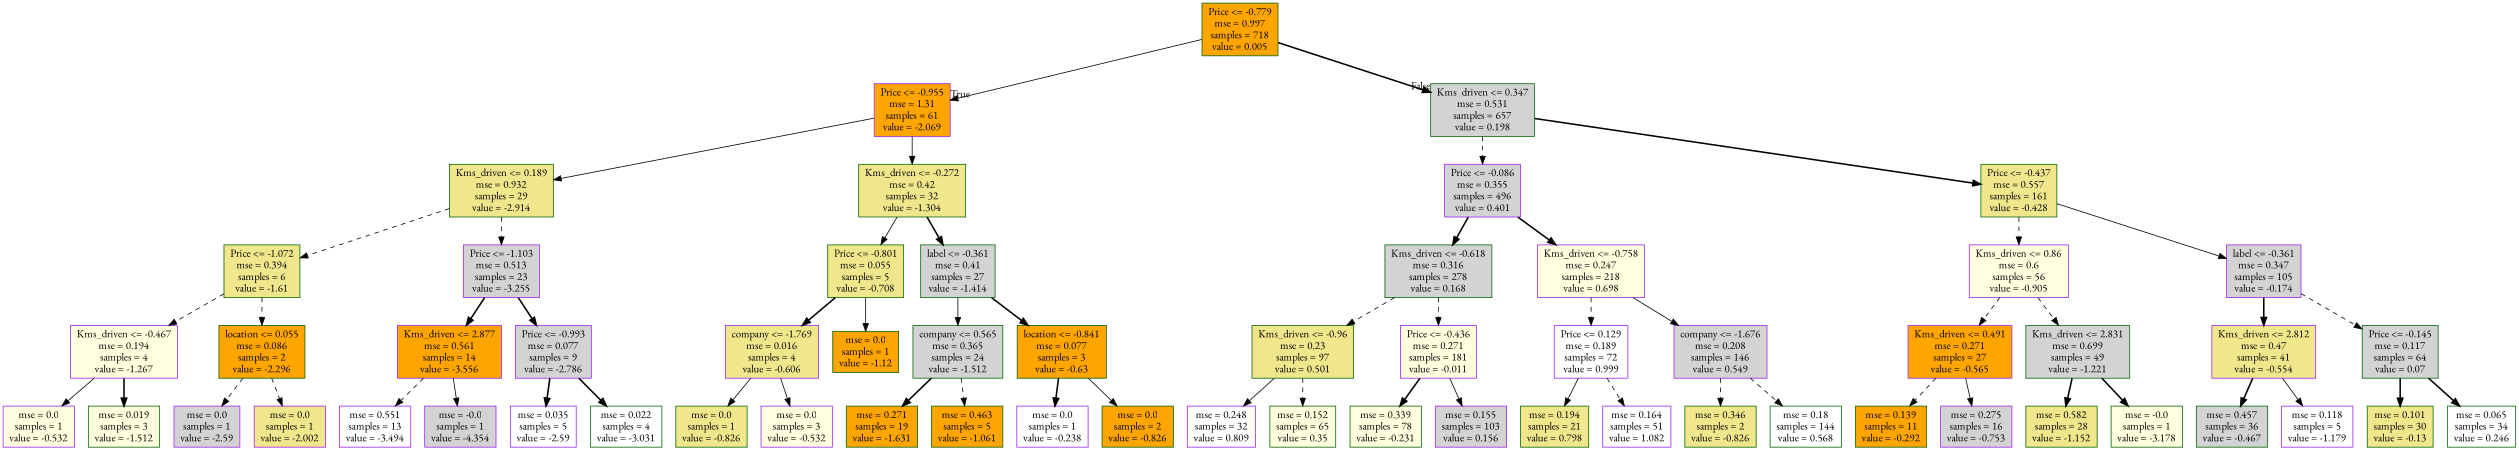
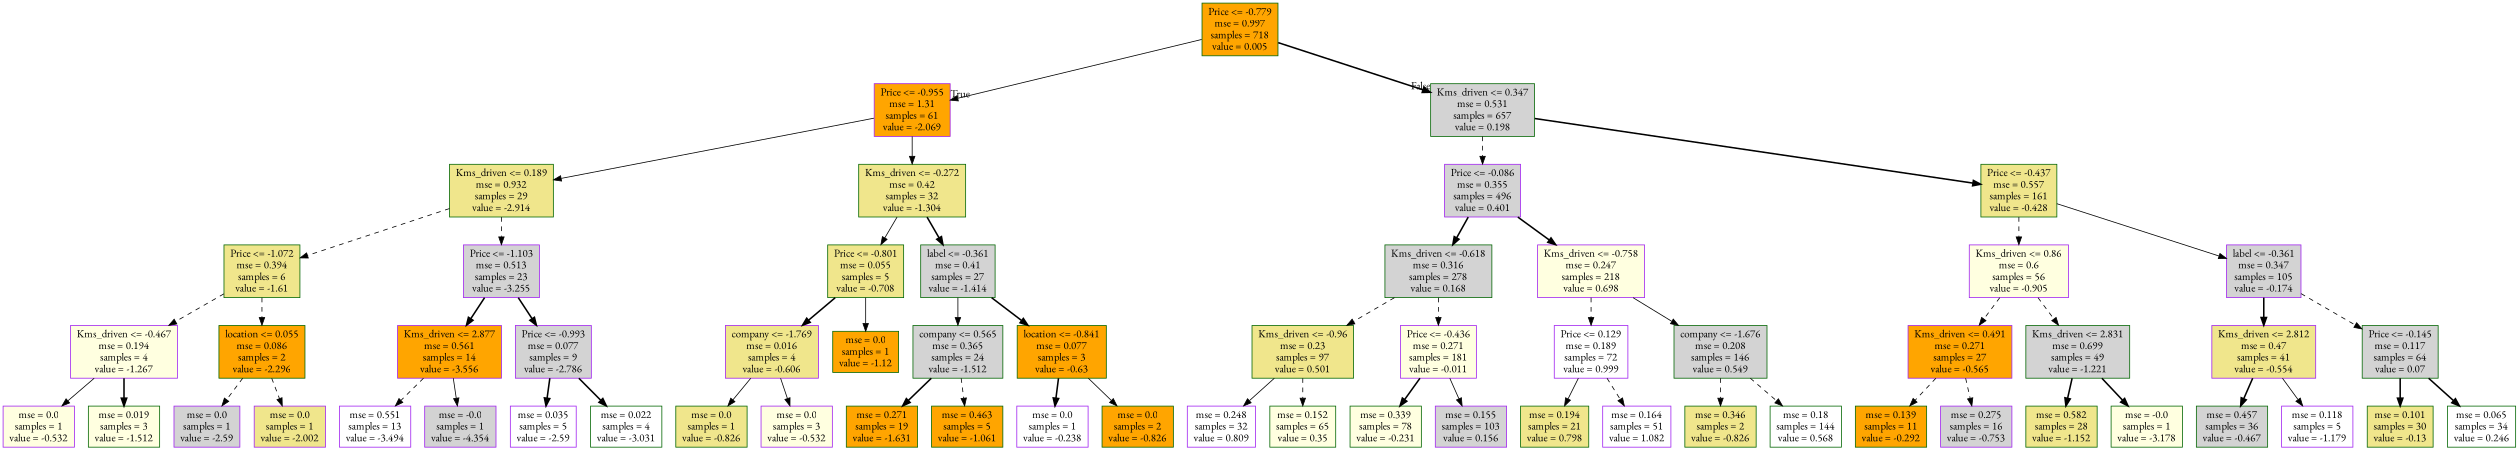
node "company <= -1.676 mse = 0.208 samples = 146 value = 0.549": color purple -> darkgreen
edge "Kms_driven <= 0.491 mse = 0.271 samples = 27 value = -0.565" -> "mse = 0.275 samples = 16 value = -0.753": style solid -> dashed
